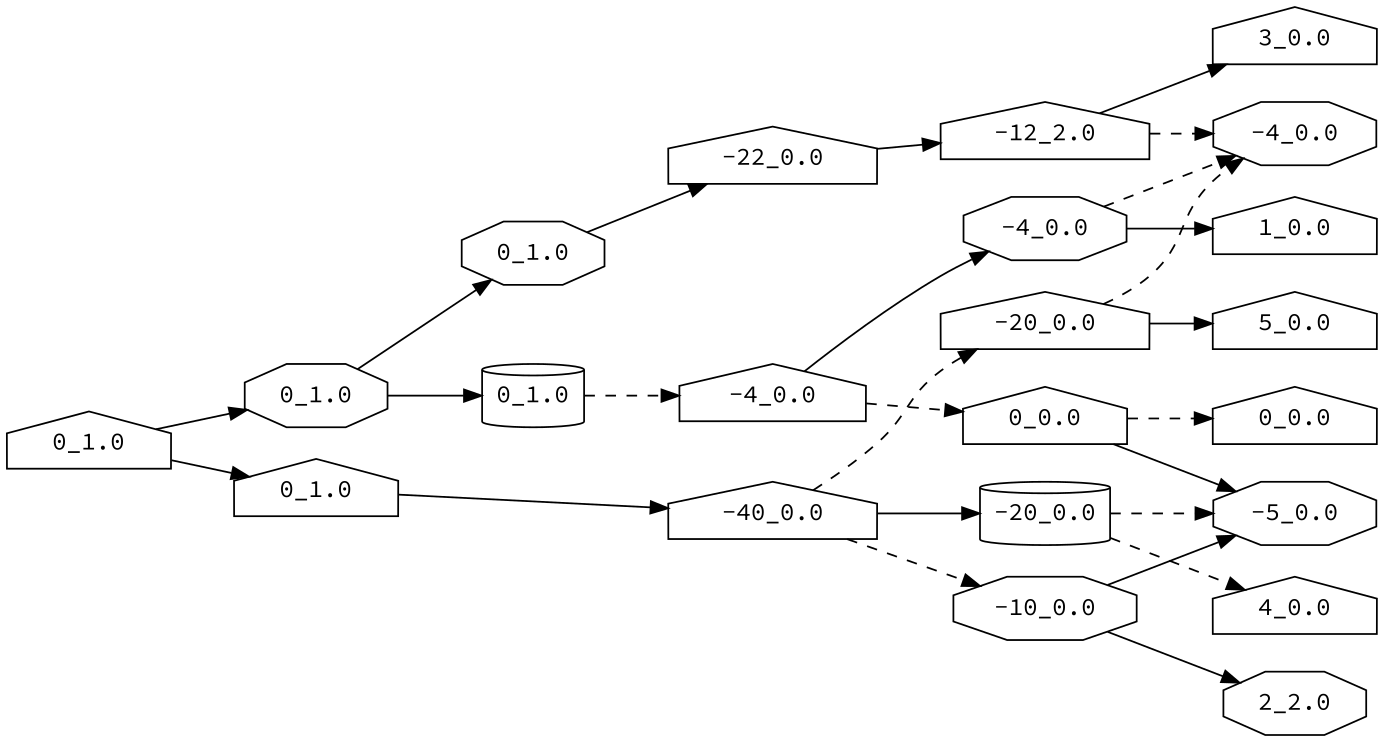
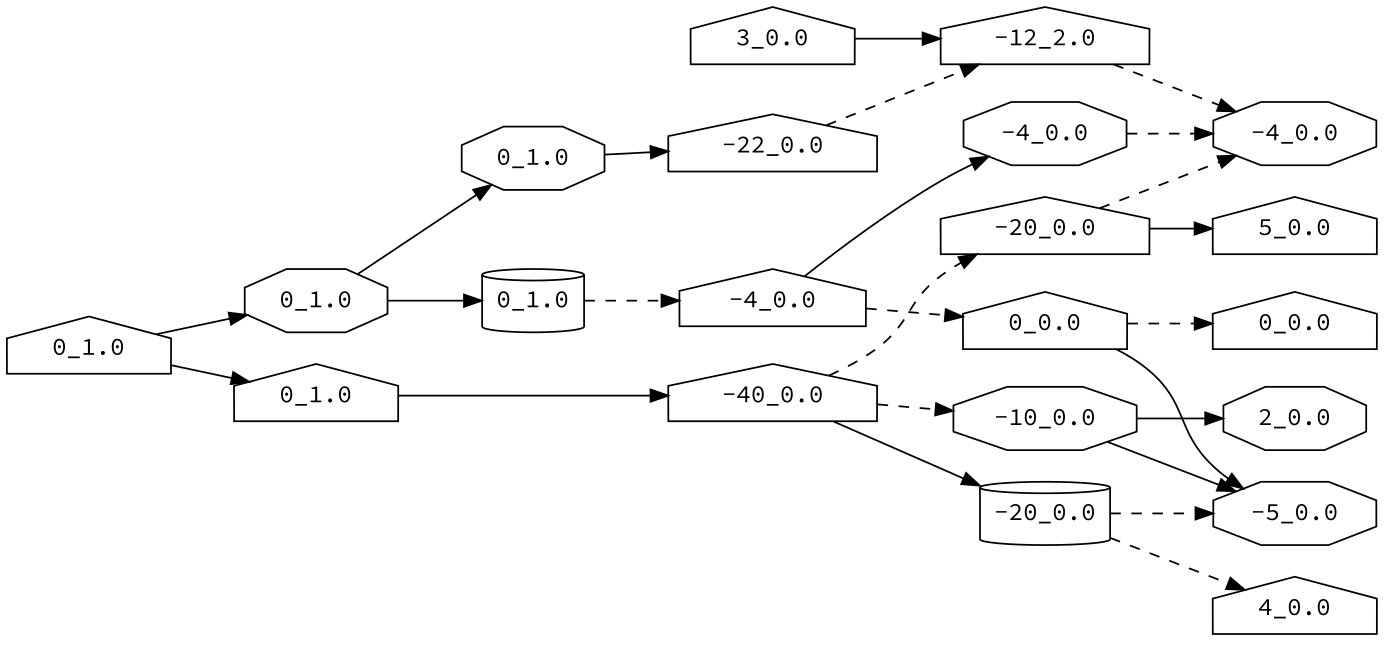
edge "-12_2.0" -> "3_0.0": reversed
edge "-22_0.0" -> "-12_2.0": style solid -> dashed
node "1_0.0": removed
node "2_2.0": label "2_2.0" -> "2_0.0"
